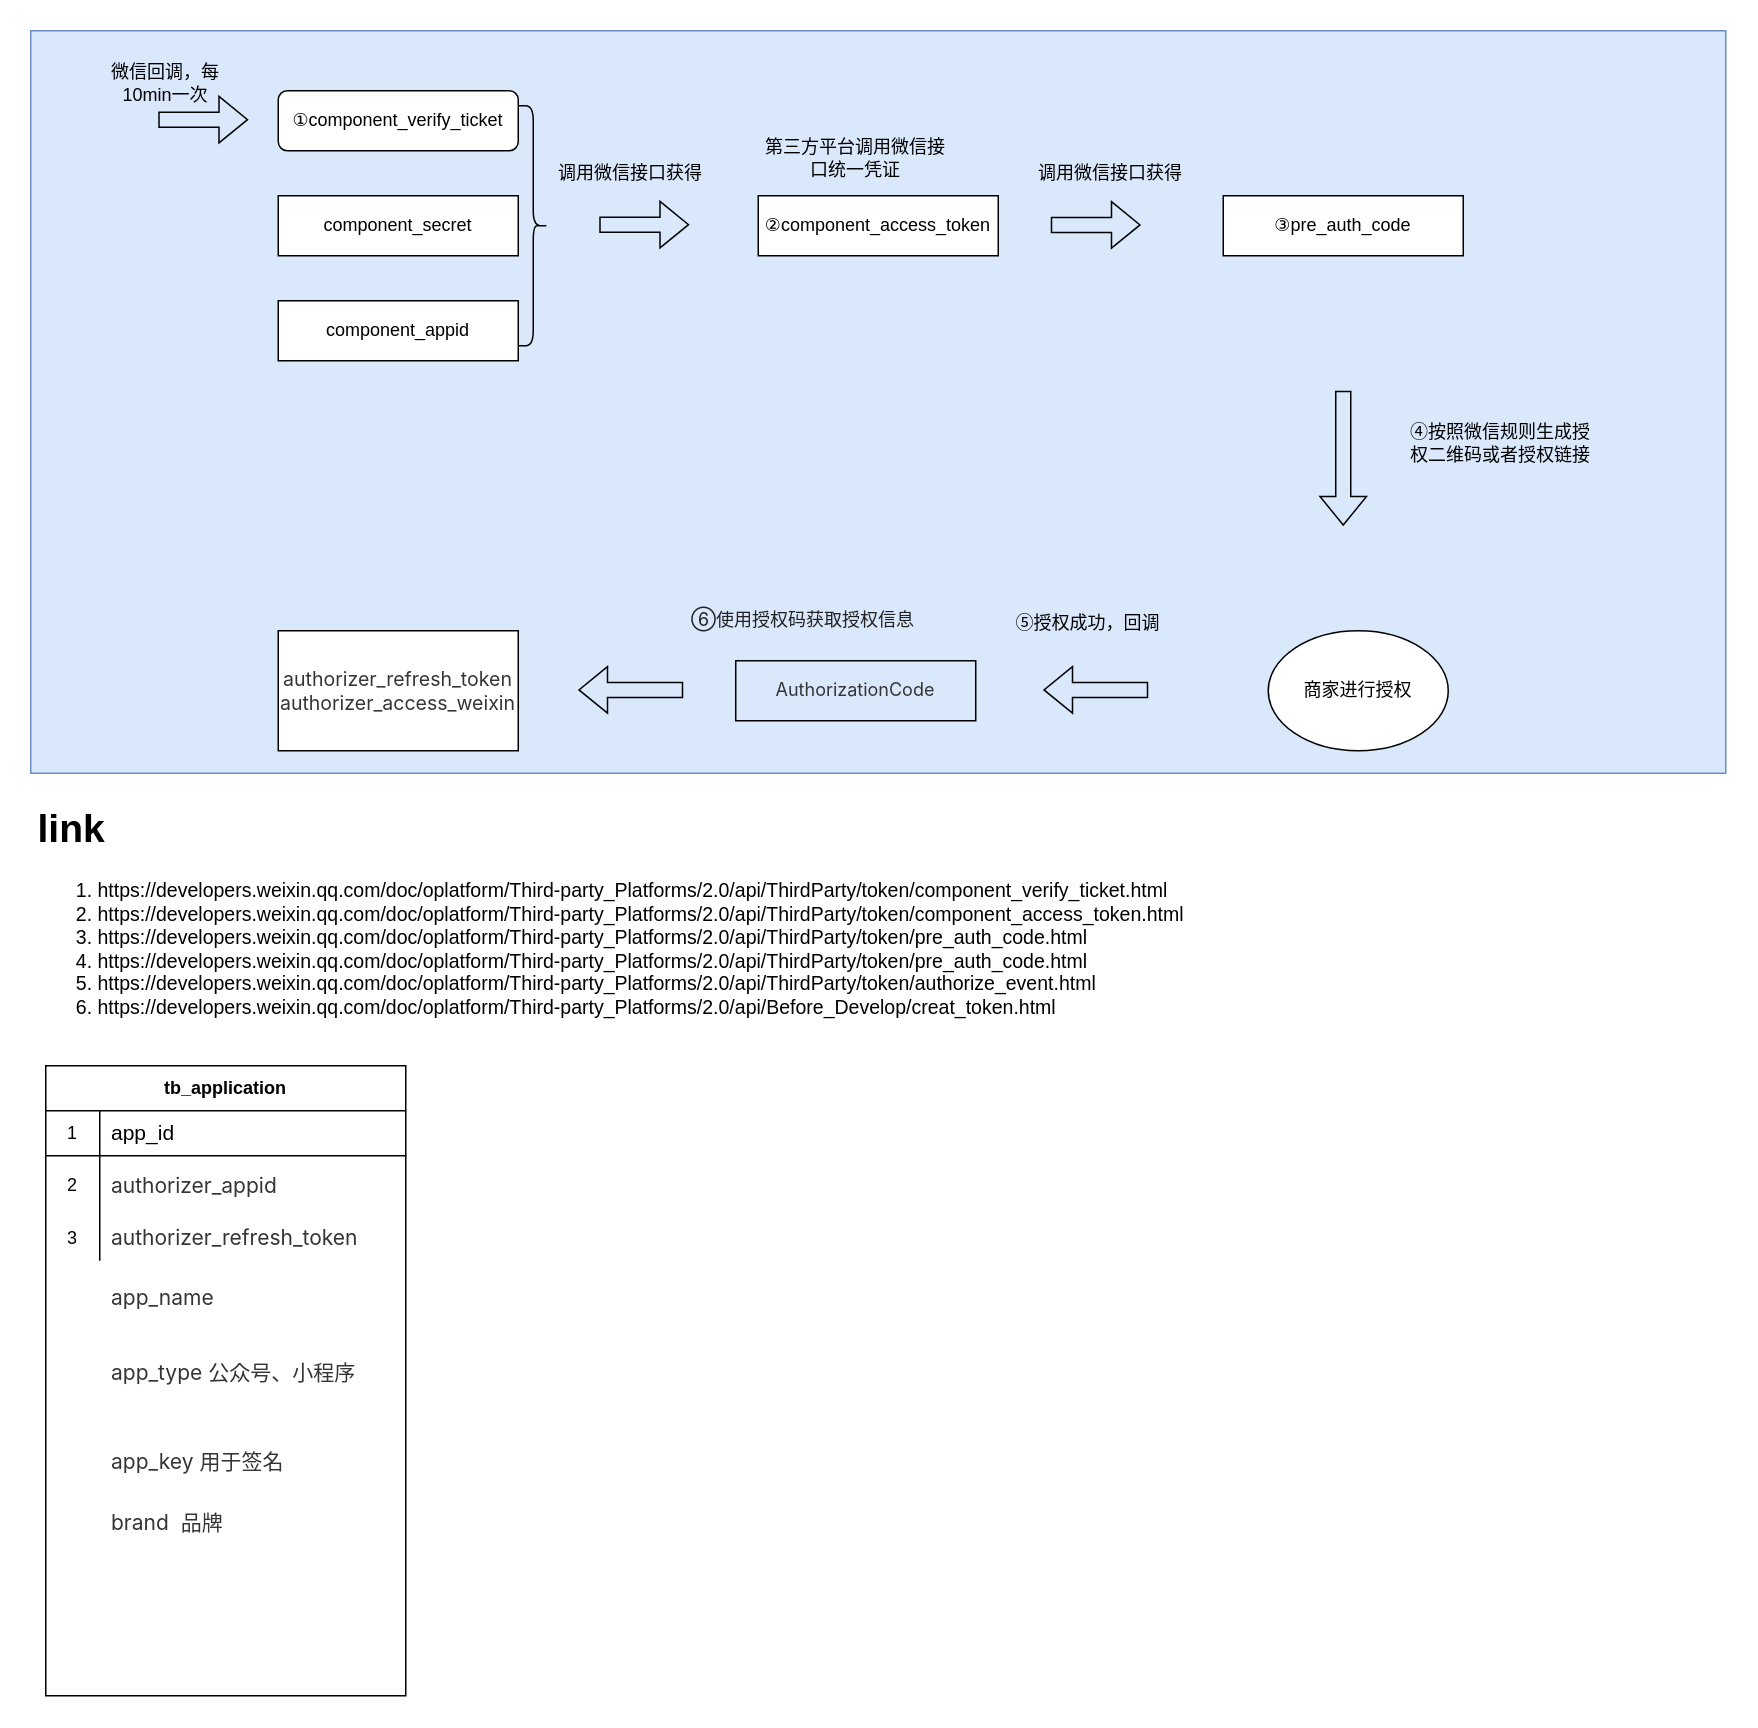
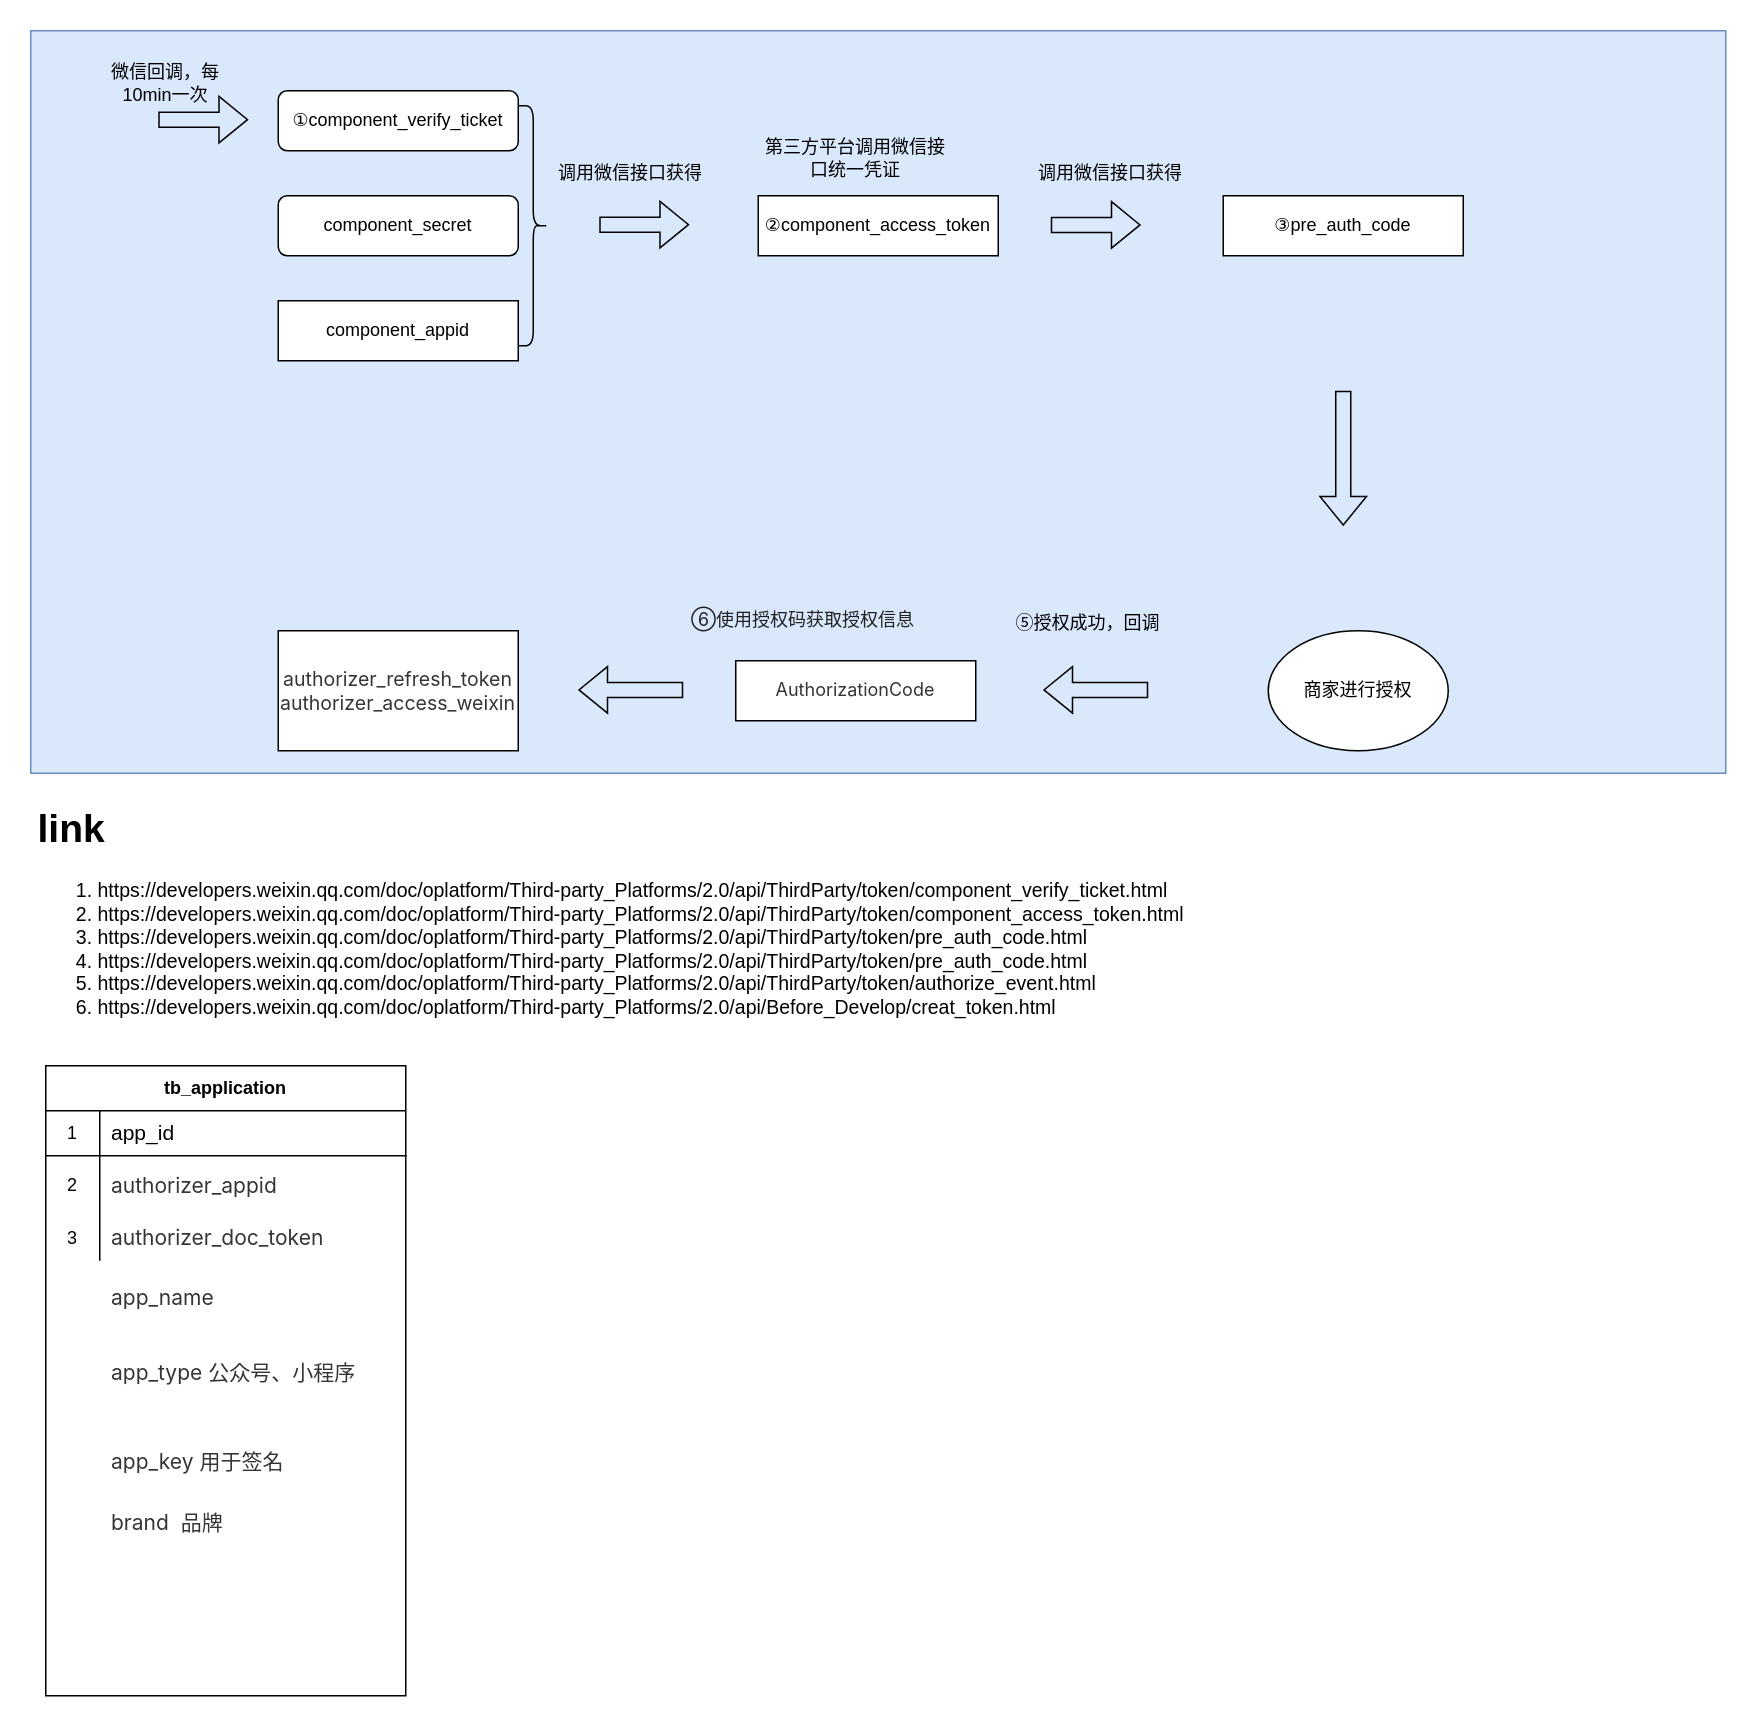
node "component_secret": shape rectangle -> rounded rectangle
node "④按照微信规则生成授权二维码或者授权链接": removed
node "AuthorizationCode": fillcolor #dae8fc -> #ffffff
node "authorizer_refresh_token": label "authorizer_refresh_token" -> "authorizer_doc_token"
